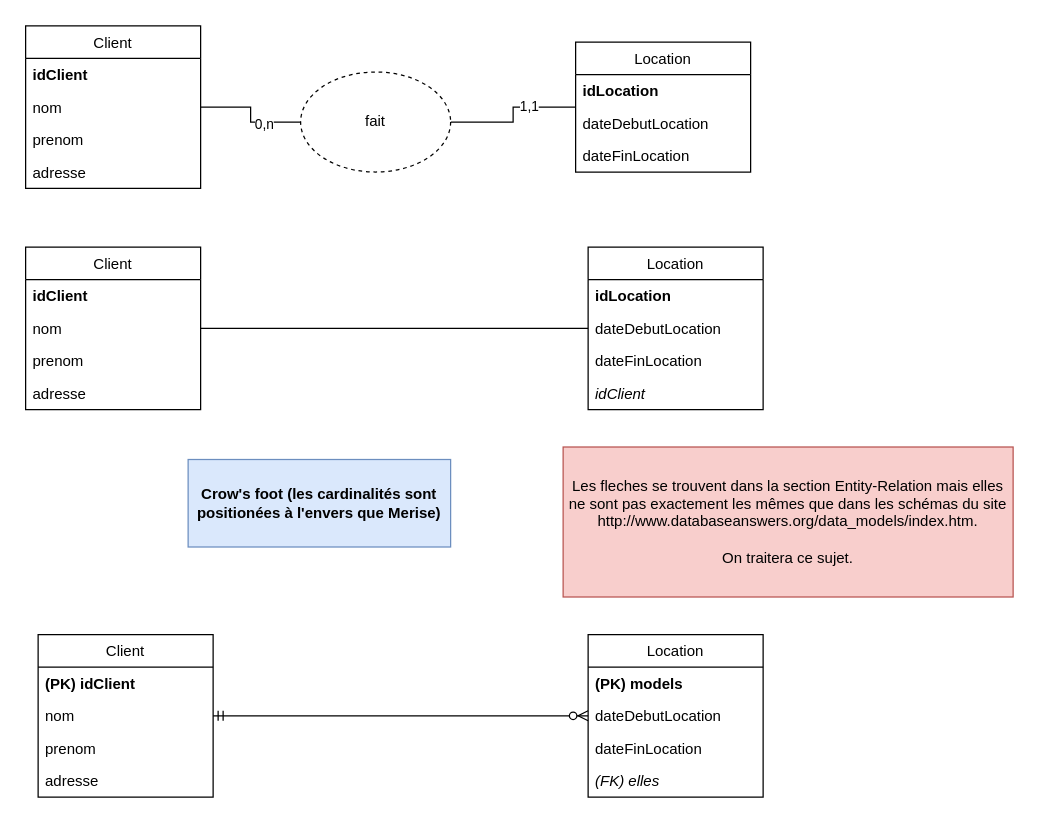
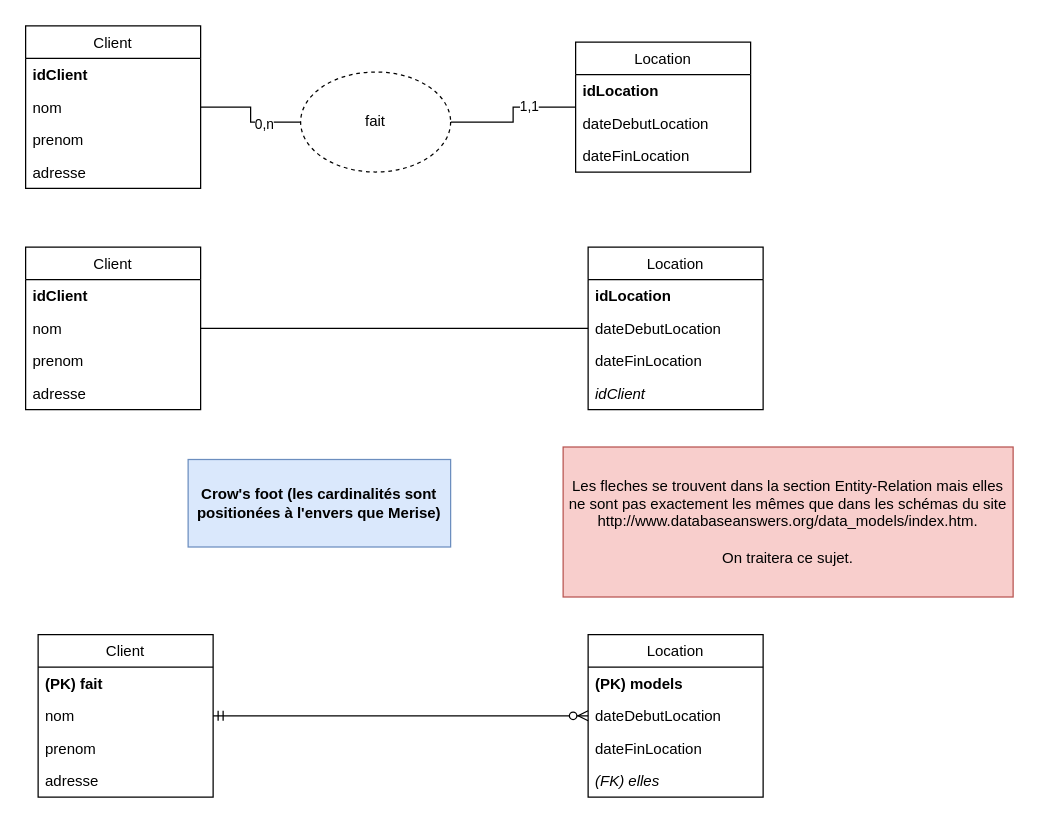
node "(PK) idClient": label "(PK) idClient" -> "(PK) fait"
